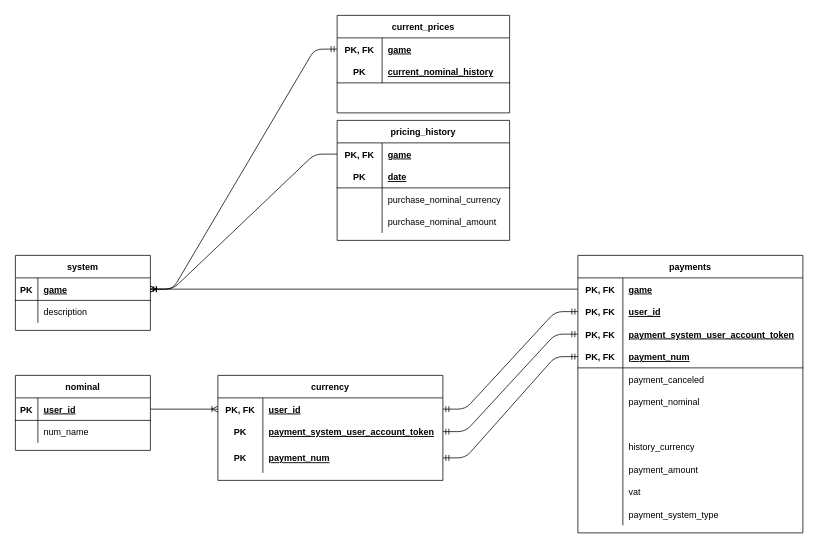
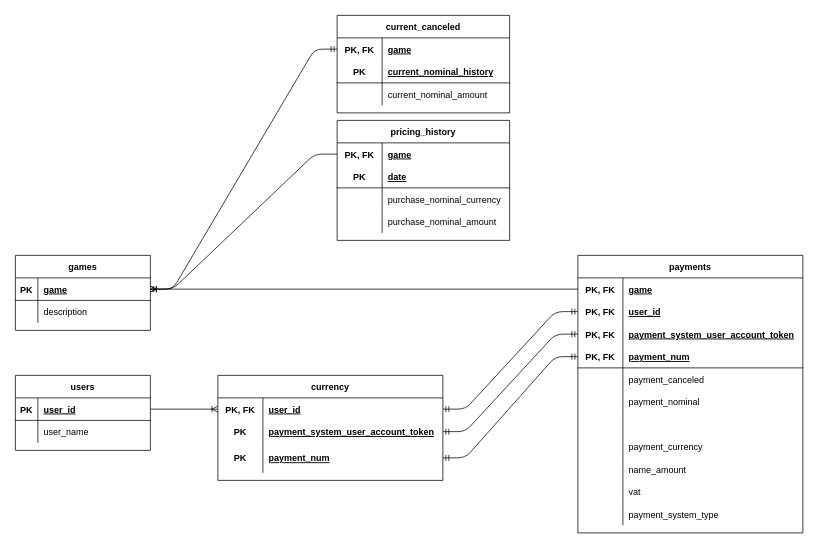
node "current_prices": label "current_prices" -> "current_canceled"
node "current_nominal_amount": added
node "system": label "system" -> "games"
node "nominal": label "nominal" -> "users"
node "num_name": label "num_name" -> "user_name"
node "history_currency": label "history_currency" -> "payment_currency"
node "payment_amount": label "payment_amount" -> "name_amount"
